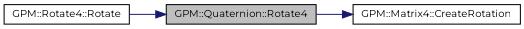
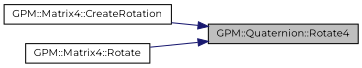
node "GPM::Rotate4::Rotate": label "GPM::Rotate4::Rotate" -> "GPM::Matrix4::Rotate"
edge "GPM::Quaternion::Rotate4" -> "GPM::Matrix4::CreateRotation": reversed
